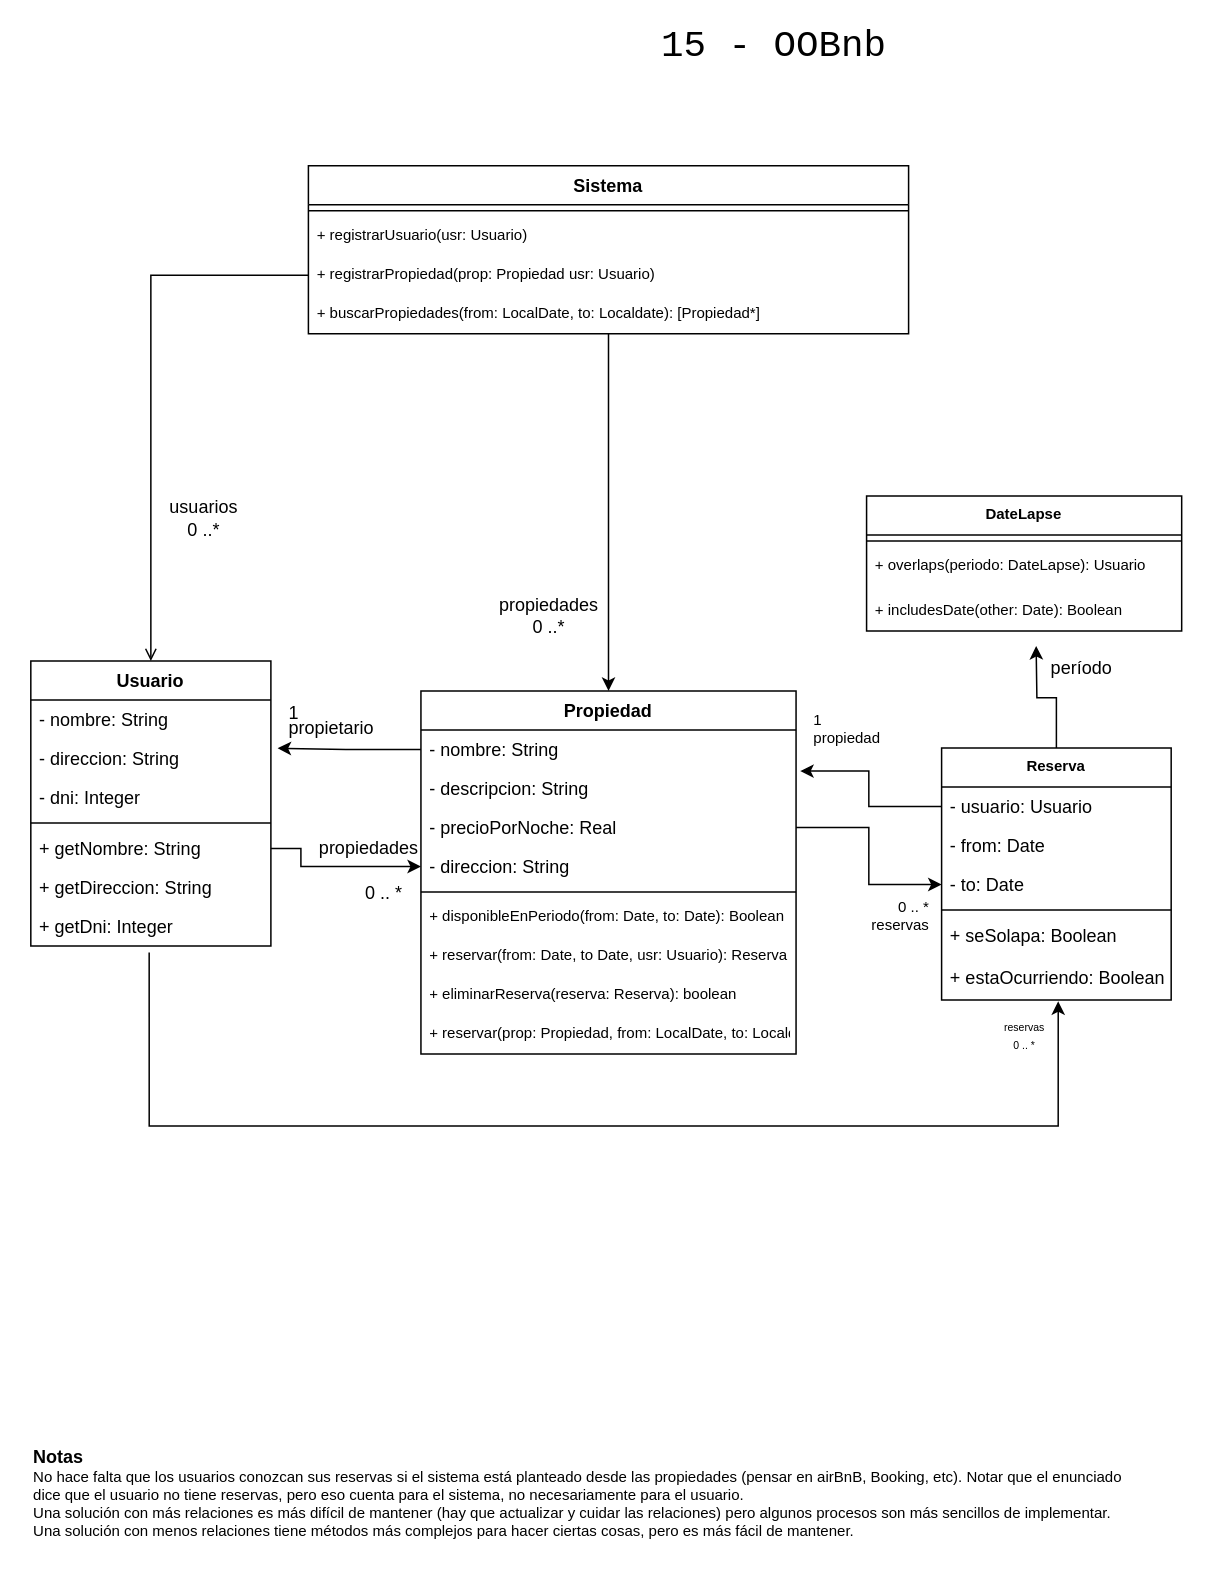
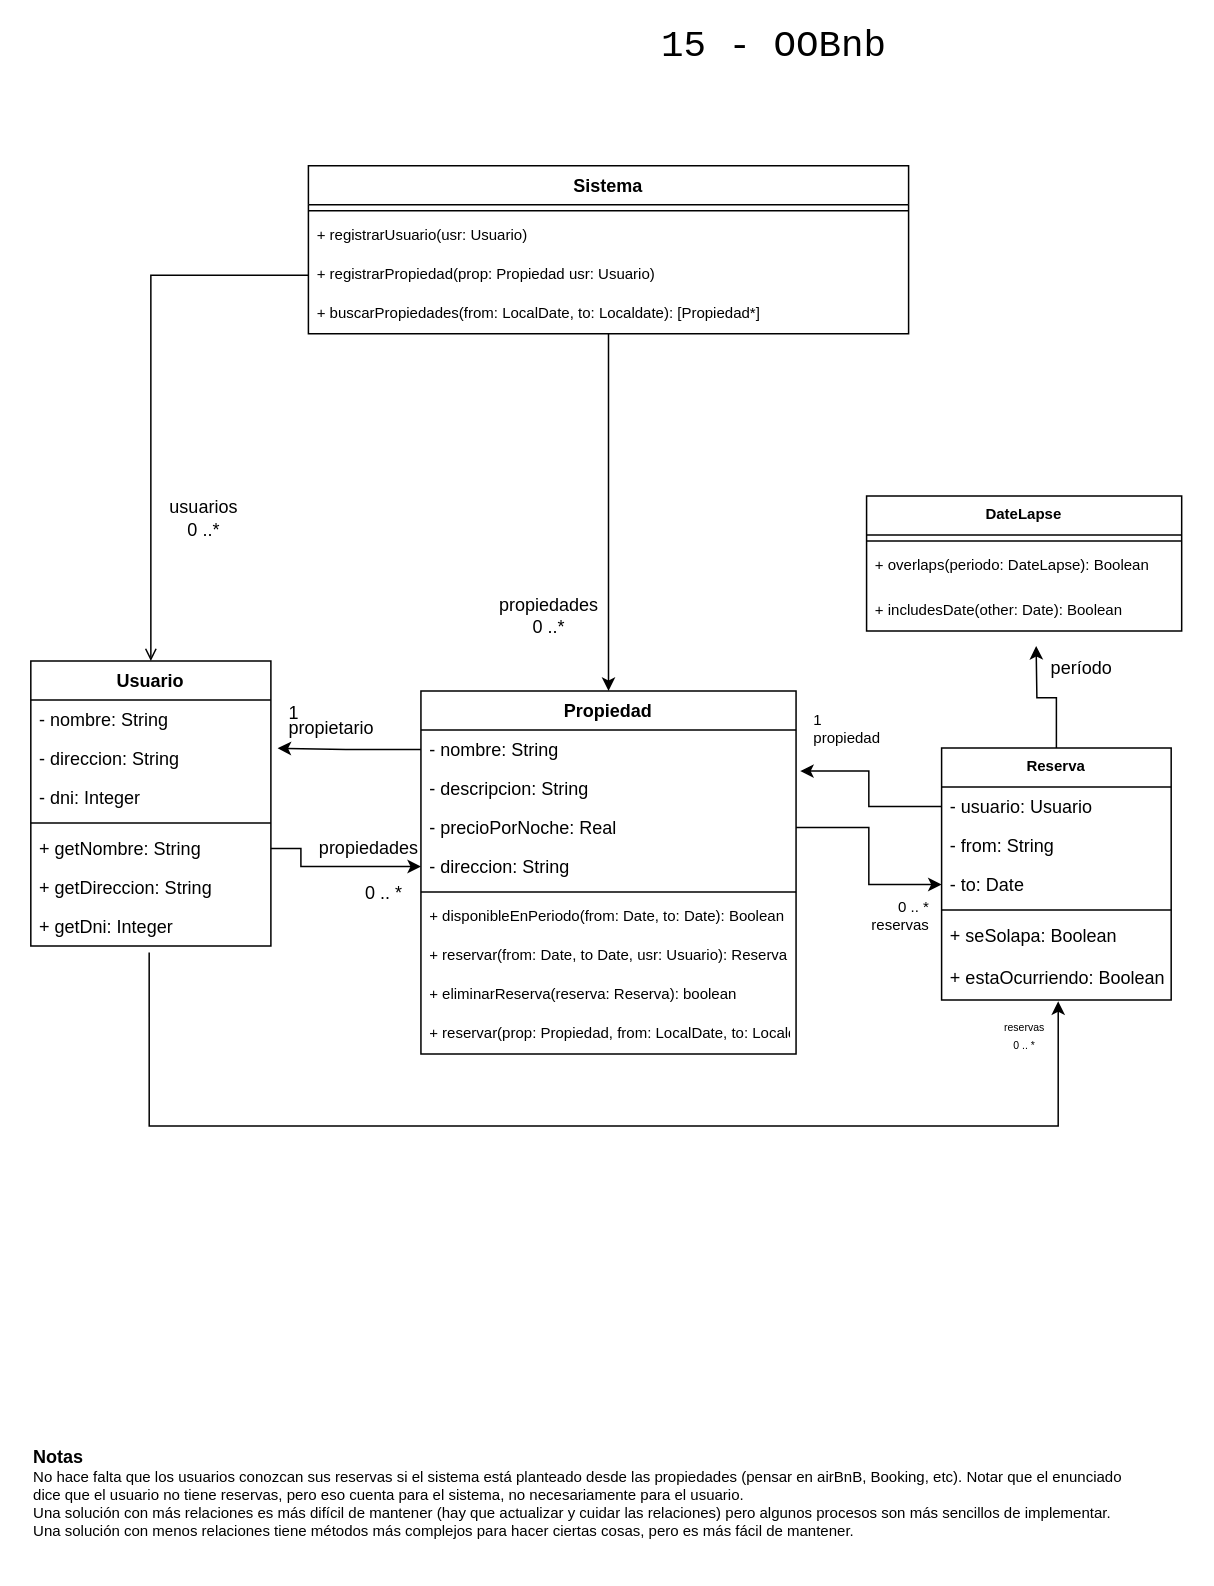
node "+ overlaps(periodo: DateLapse): Usuario": label "+ overlaps(periodo: DateLapse): Usuario" -> "+ overlaps(periodo: DateLapse): Boolean"
node "- from: Date": label "- from: Date" -> "- from: String"
